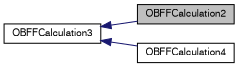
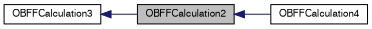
edge "OBFFCalculation4" -> "OBFFCalculation3": now "OBFFCalculation4" -> "OBFFCalculation2"
